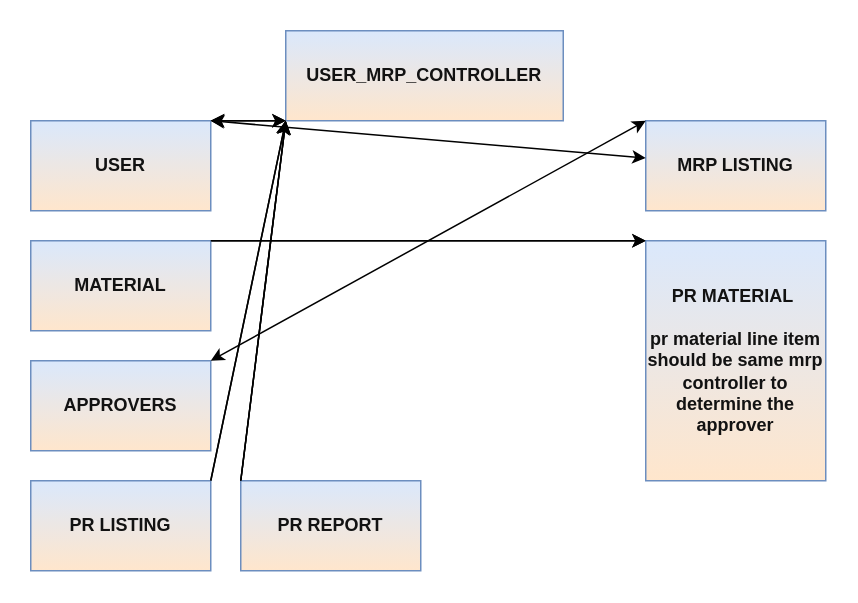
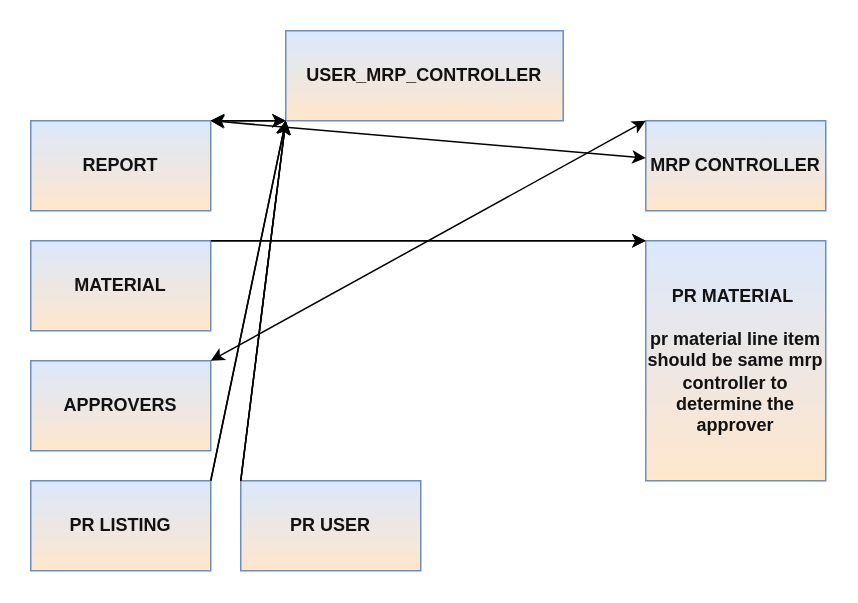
node "USER": label "USER" -> "REPORT"
node "MRP LISTING": label "MRP LISTING" -> "MRP CONTROLLER"
node "PR REPORT": label "PR REPORT" -> "PR USER"
